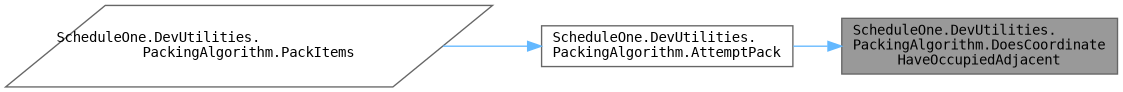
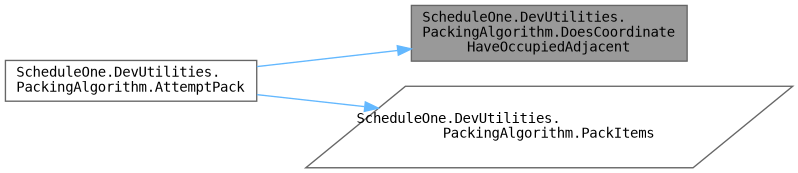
edge "ScheduleOne.DevUtilities. PackingAlgorithm.PackItems" -> "ScheduleOne.DevUtilities. PackingAlgorithm.AttemptPack": reversed
